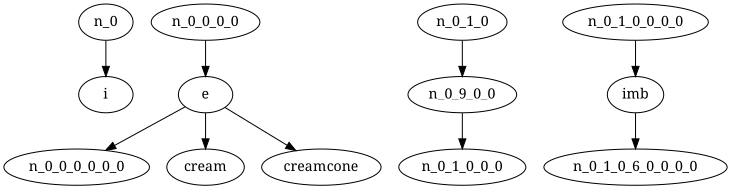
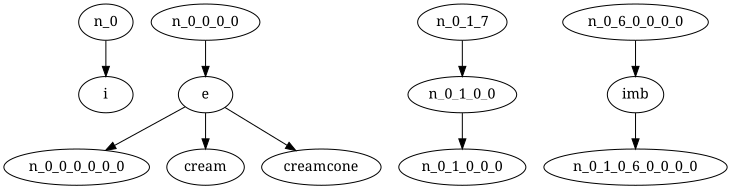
node "n_0_1_0": label "n_0_1_0" -> "n_0_1_7"
node "n_0_1_0_0_0_0": label "n_0_1_0_0_0_0" -> "n_0_6_0_0_0_0"
node "n_0_9_0_0": label "n_0_9_0_0" -> "n_0_1_0_0"
